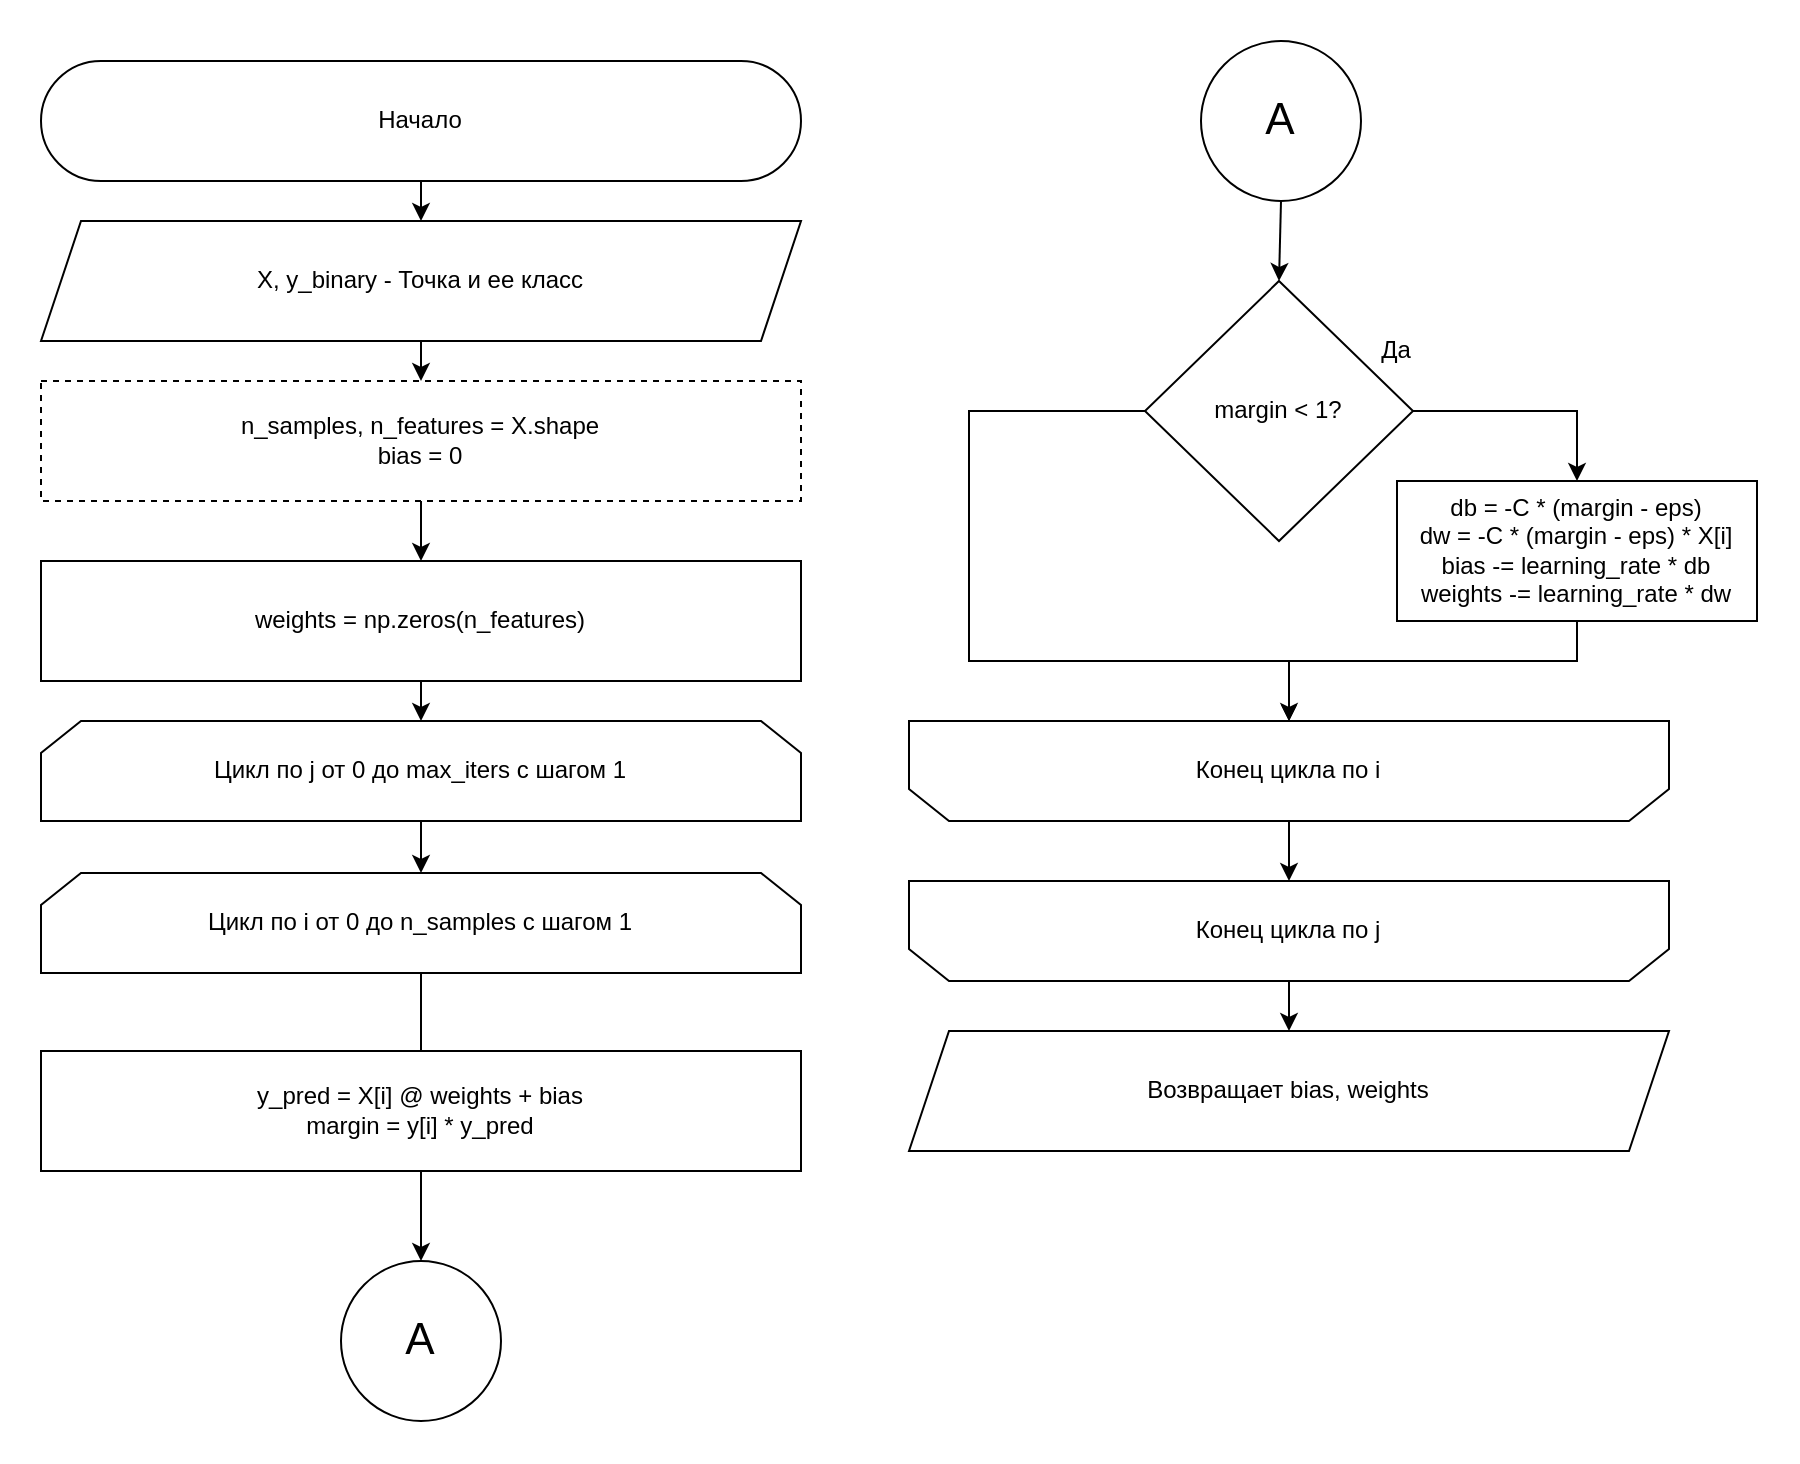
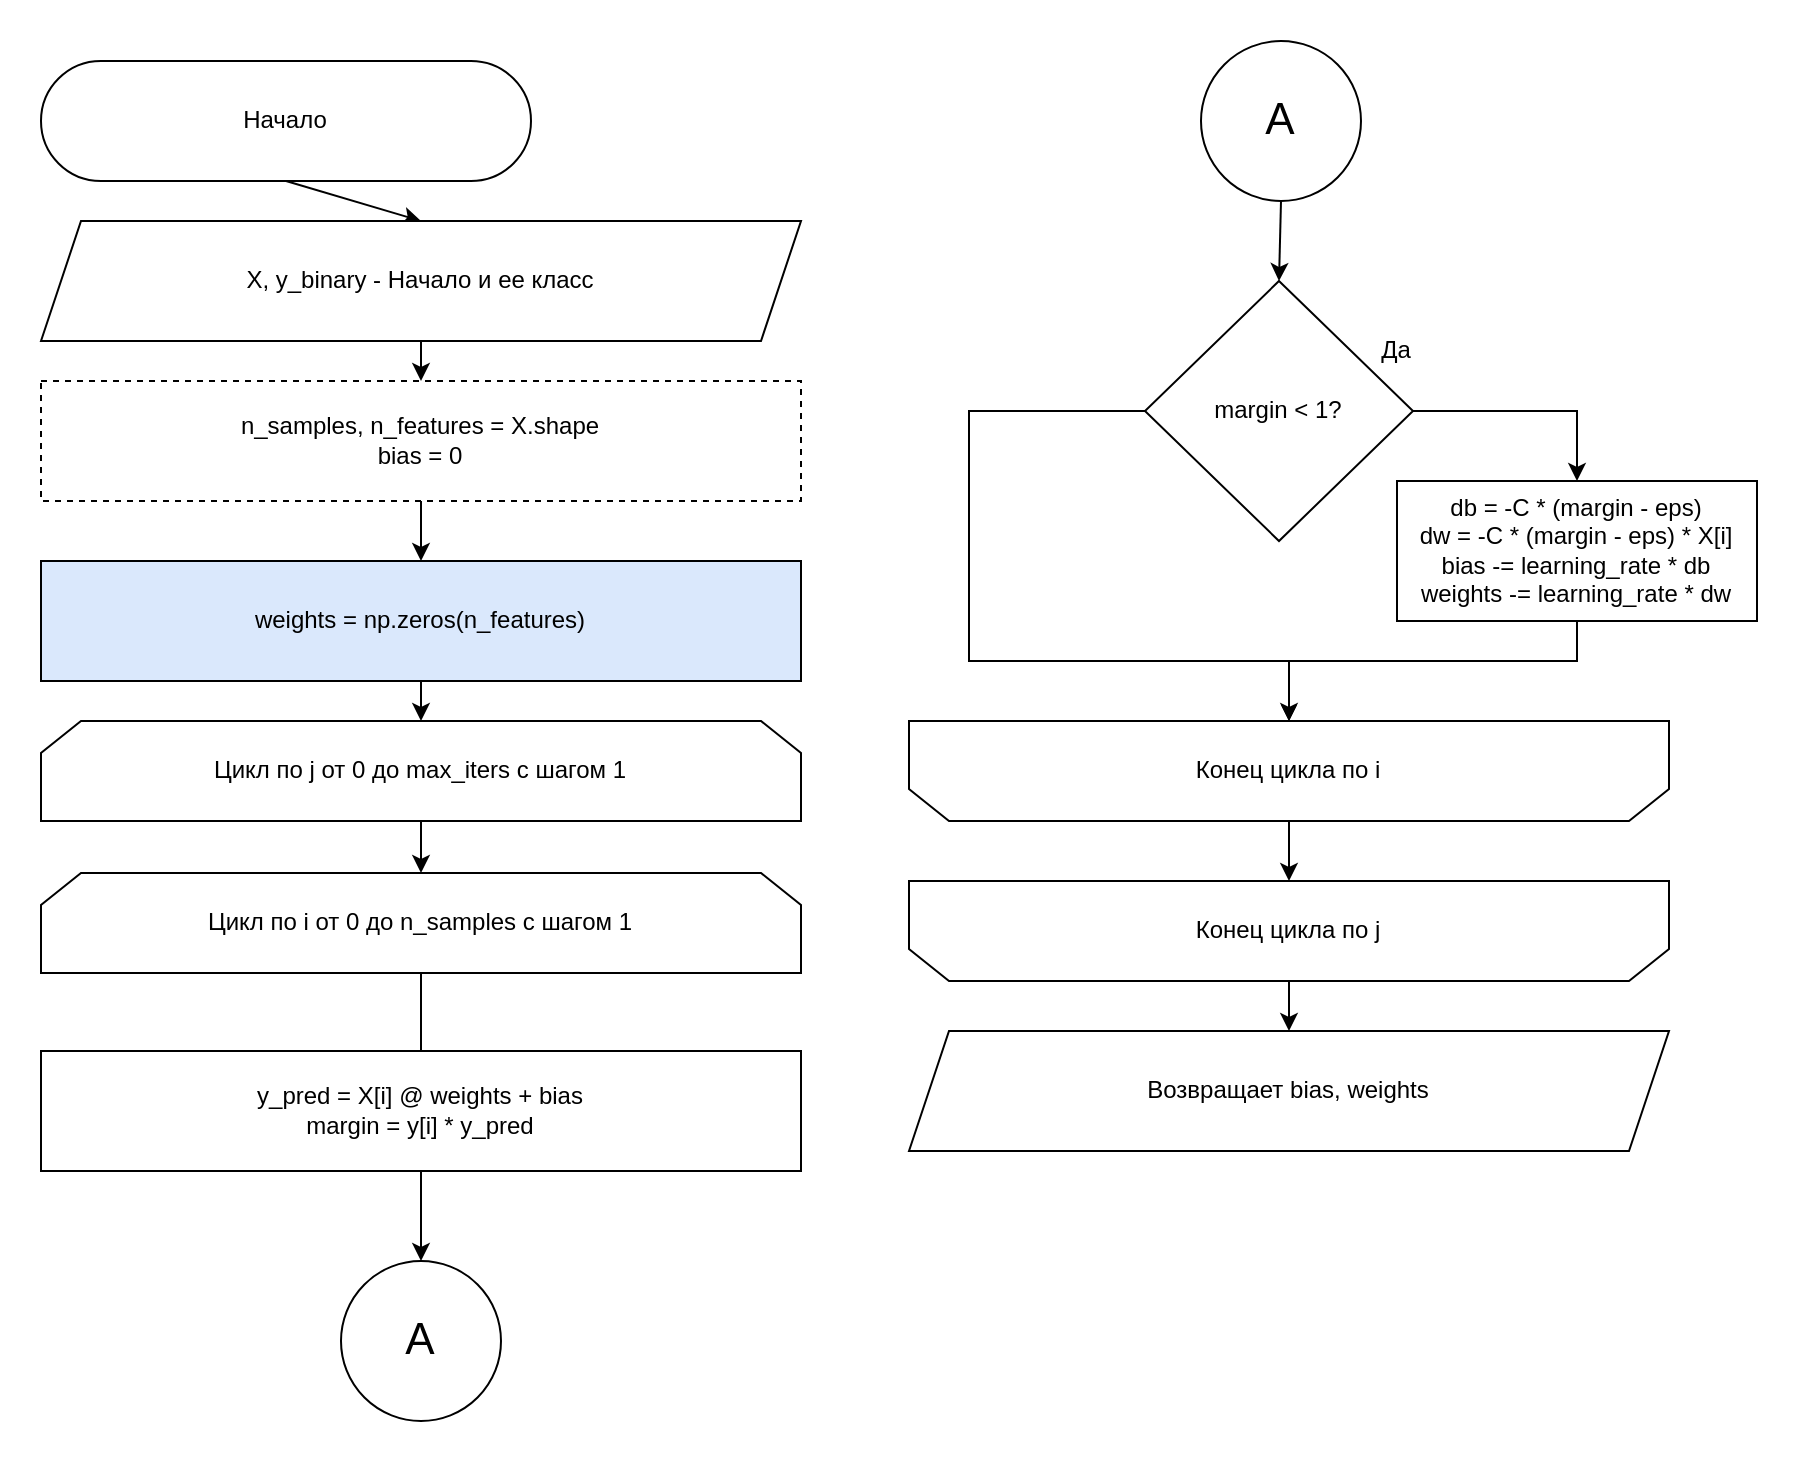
node "Начало": size 760x120 -> 490x120
node "X, y_binary - Точка и ее класс": label "X, y_binary - Точка и ее класс" -> "X, y_binary - Начало и ее класс"
node "weights = np.zeros(n_features)": fillcolor #ffffff -> #dae8fc
